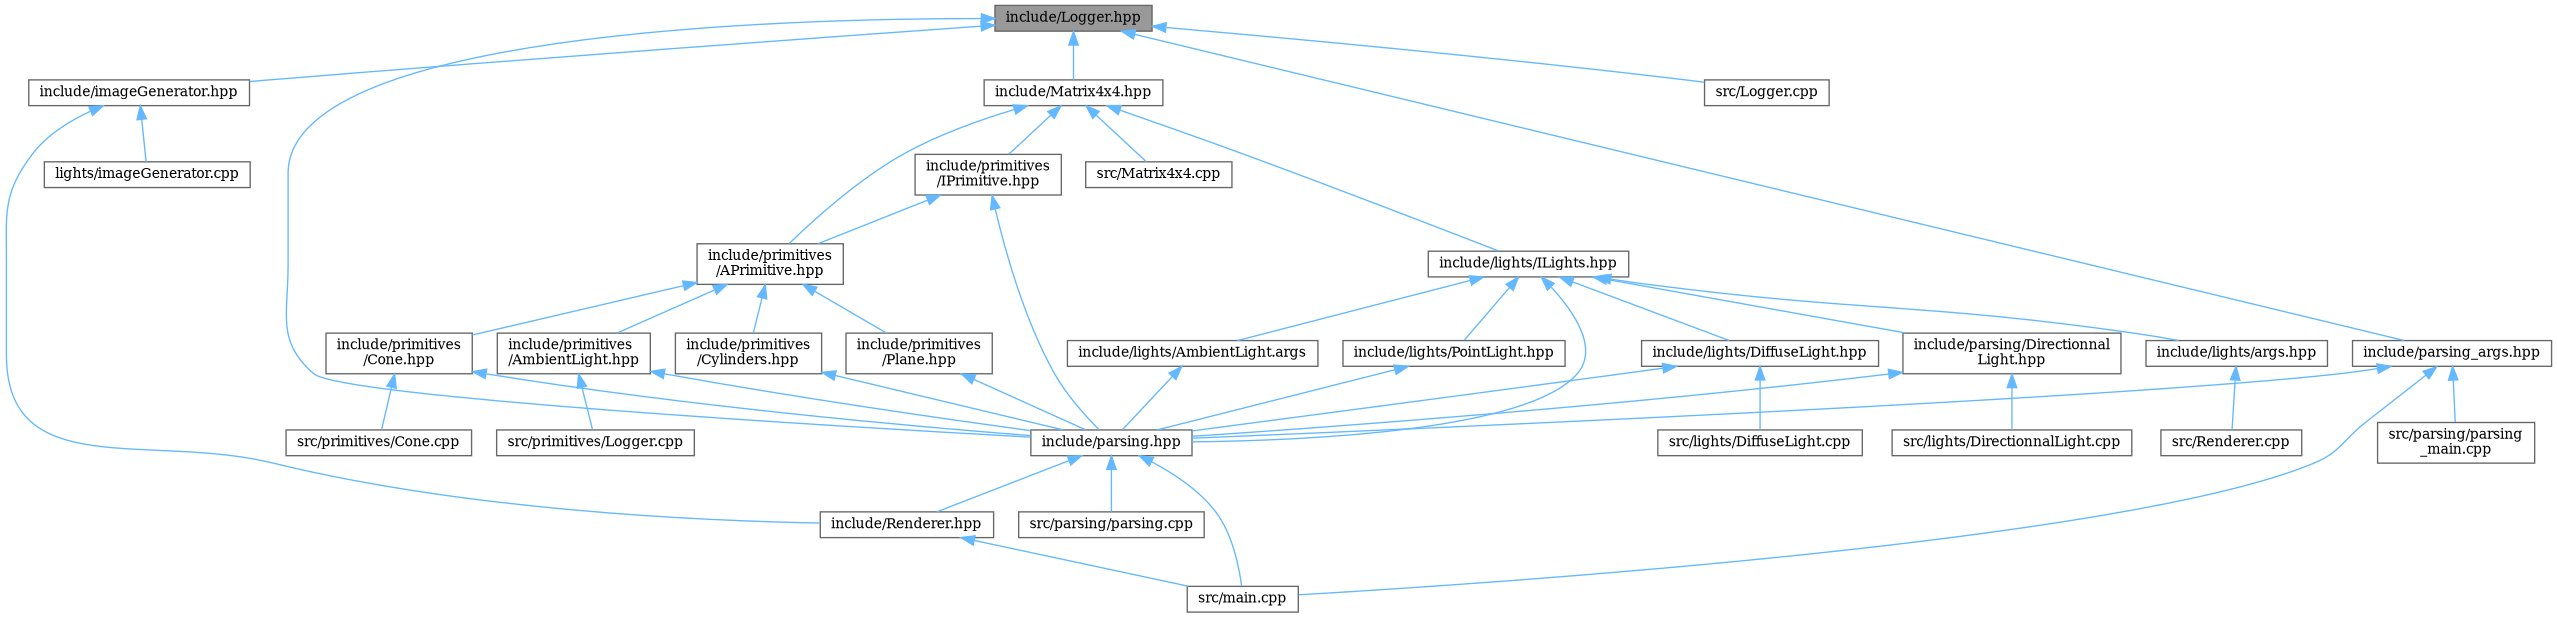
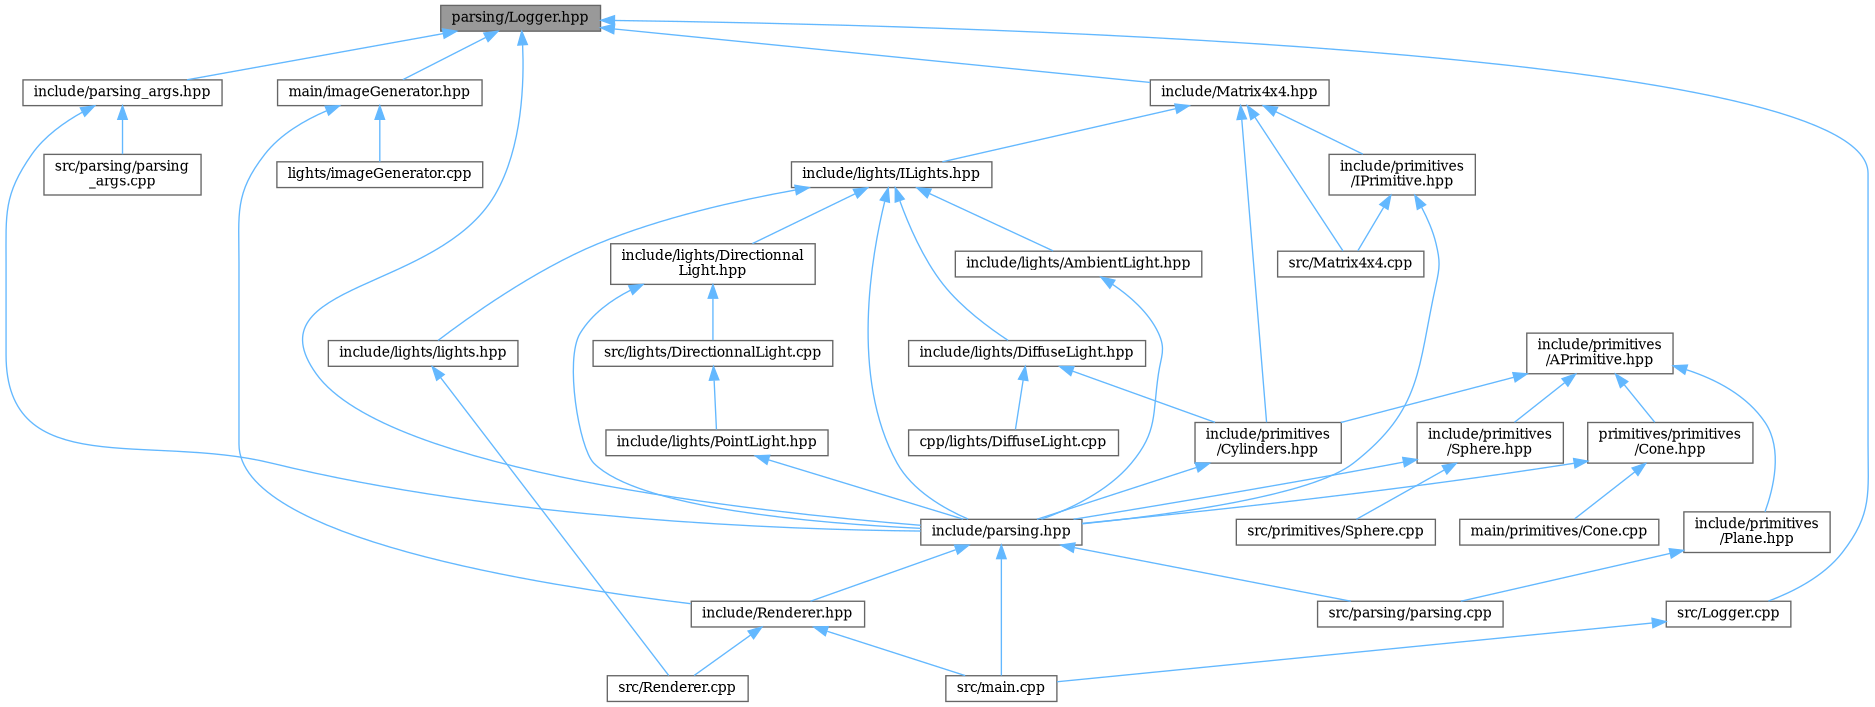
node "include/Logger.hpp": label "include/Logger.hpp" -> "parsing/Logger.hpp"
node "include/imageGenerator.hpp": label "include/imageGenerator.hpp" -> "main/imageGenerator.hpp"
edge "include/primitives /APrimitive.hpp" -> "include/Matrix4x4.hpp": now "include/primitives /Cylinders.hpp" -> "include/Matrix4x4.hpp"
edge "include/primitives /APrimitive.hpp" -> "include/primitives /IPrimitive.hpp": now "src/Matrix4x4.cpp" -> "include/primitives /IPrimitive.hpp"
edge "include/lights/PointLight.hpp" -> "include/lights/ILights.hpp": now "include/lights/PointLight.hpp" -> "src/lights/DirectionnalLight.cpp"
node "include/primitives /Cone.hpp": label "include/primitives /Cone.hpp" -> "primitives/primitives /Cone.hpp"
node "include/primitives /AmbientLight.hpp": label "include/primitives /AmbientLight.hpp" -> "include/primitives /Sphere.hpp"
node "include/lights/AmbientLight.args": label "include/lights/AmbientLight.args" -> "include/lights/AmbientLight.hpp"
node "include/parsing/Directionnal Light.hpp": label "include/parsing/Directionnal Light.hpp" -> "include/lights/Directionnal Light.hpp"
node "include/lights/args.hpp": label "include/lights/args.hpp" -> "include/lights/lights.hpp"
edge "include/parsing.hpp" -> "include/lights/DiffuseLight.hpp": now "include/primitives /Cylinders.hpp" -> "include/lights/DiffuseLight.hpp"
edge "include/parsing.hpp" -> "include/primitives /Plane.hpp": now "src/parsing/parsing.cpp" -> "include/primitives /Plane.hpp"
node "src/primitives/Cone.cpp": label "src/primitives/Cone.cpp" -> "main/primitives/Cone.cpp"
node "src/primitives/Logger.cpp": label "src/primitives/Logger.cpp" -> "src/primitives/Sphere.cpp"
node "src/lights/DiffuseLight.cpp": label "src/lights/DiffuseLight.cpp" -> "cpp/lights/DiffuseLight.cpp"
node "src/parsing/parsing _main.cpp": label "src/parsing/parsing _main.cpp" -> "src/parsing/parsing _args.cpp"
edge "src/main.cpp" -> "include/parsing_args.hpp": now "src/main.cpp" -> "src/Logger.cpp"
edge "src/Renderer.cpp" -> "include/Renderer.hpp": added
